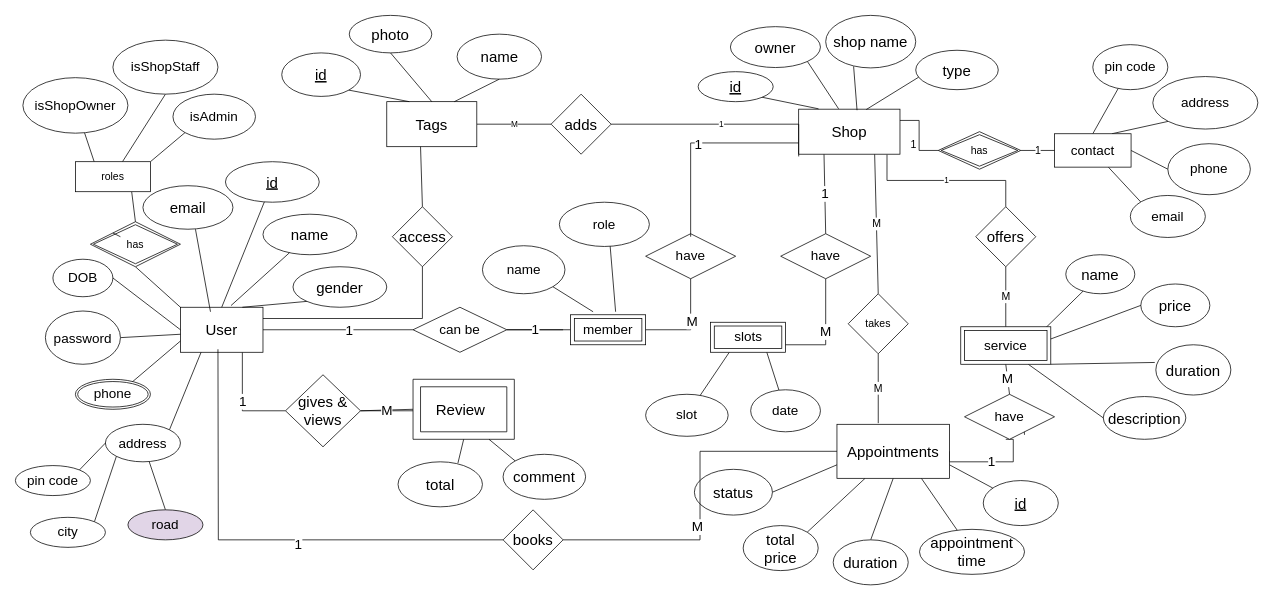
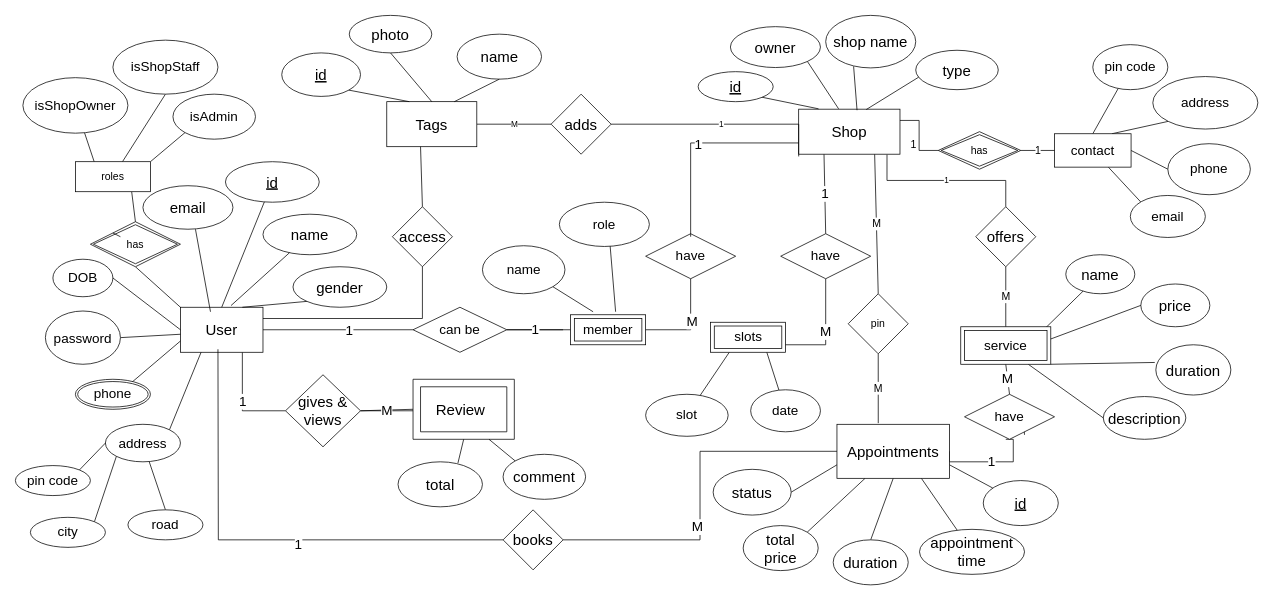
node "takes": label "takes" -> "pin"
node "status": moved (733, 492) -> (752, 492)
node "road": fillcolor #e1d5e7 -> #ffffff
